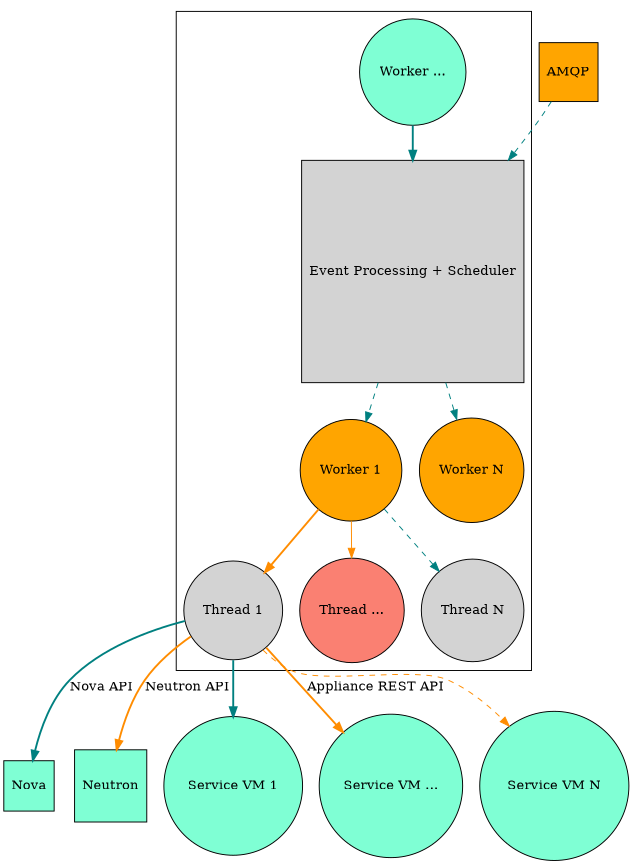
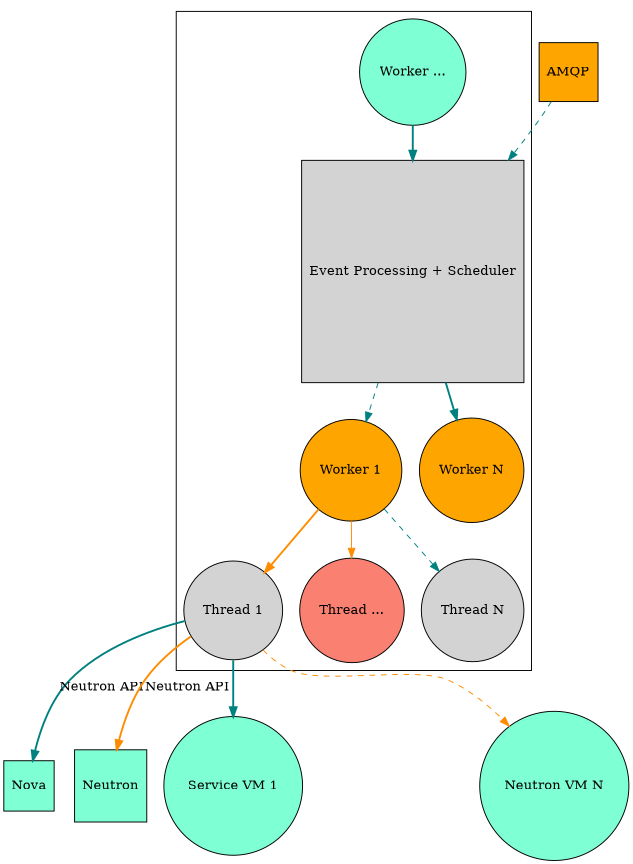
edge "Event Processing + Scheduler" -> "Worker N": style dashed -> bold
edge "Thread 1" -> "Nova": label "Nova API" -> "Neutron API"
node "Service VM ...": removed
node "Service VM N": label "Service VM N" -> "Neutron VM N"
